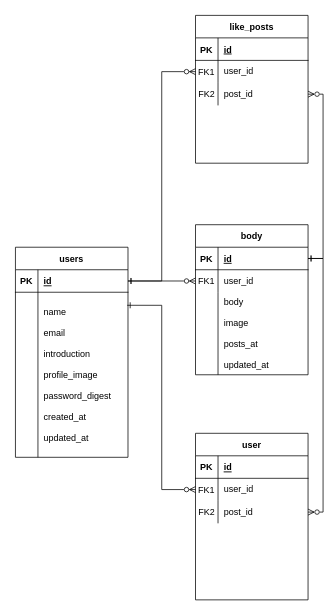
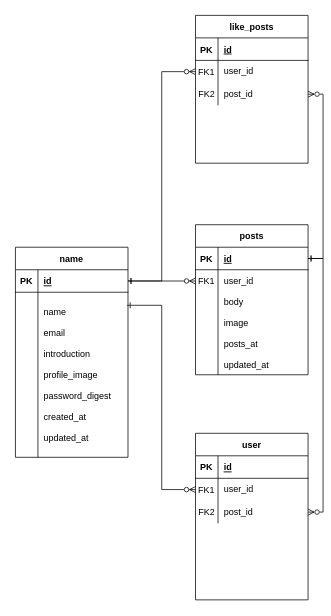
node "body": label "body" -> "posts"
node "users": label "users" -> "name"
